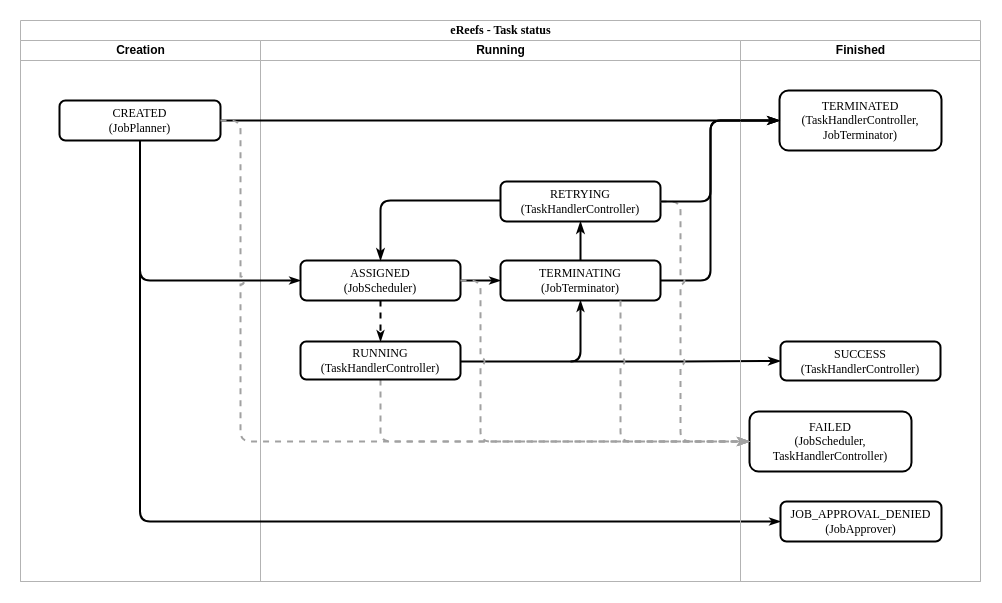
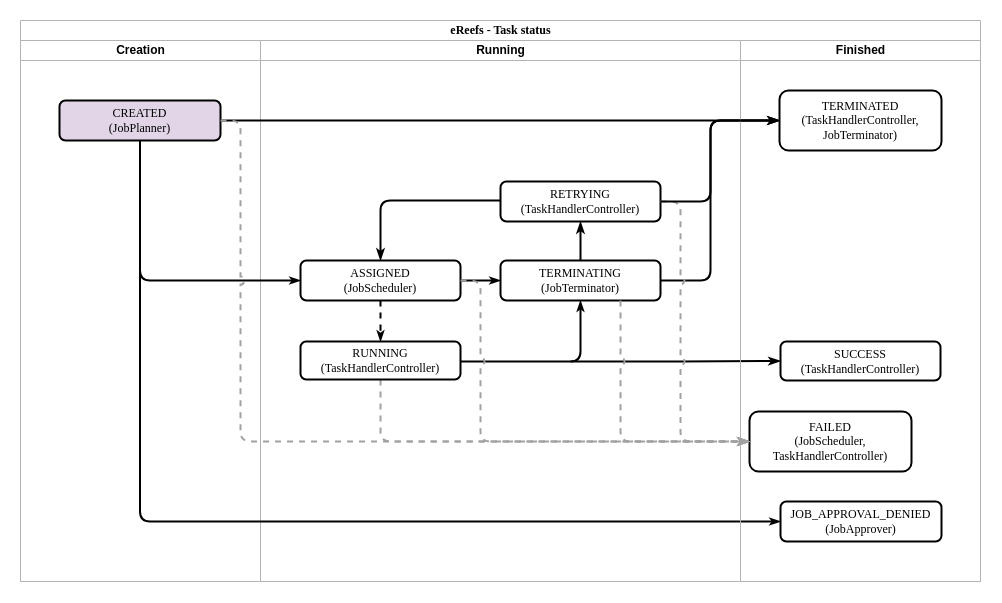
node "CREATED (JobPlanner)": fillcolor #ffffff -> #e1d5e7
